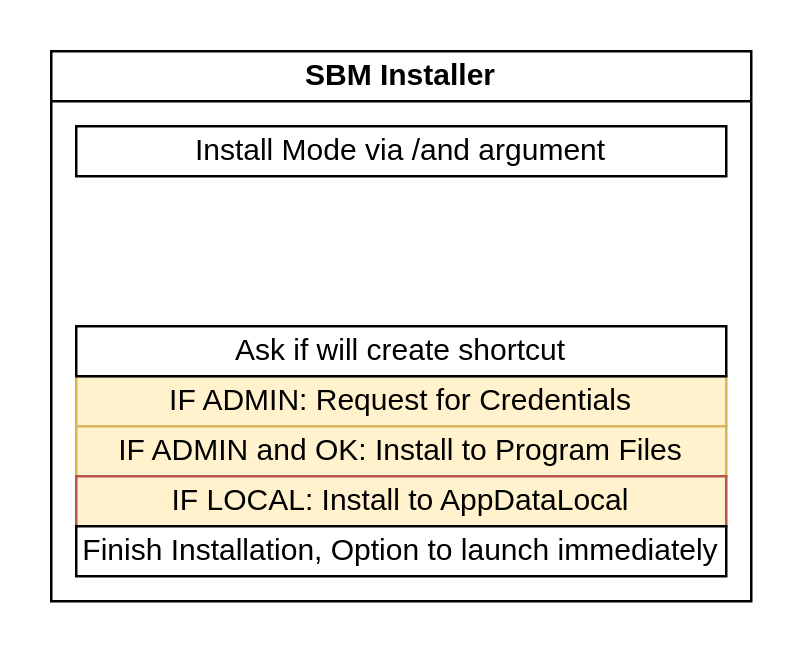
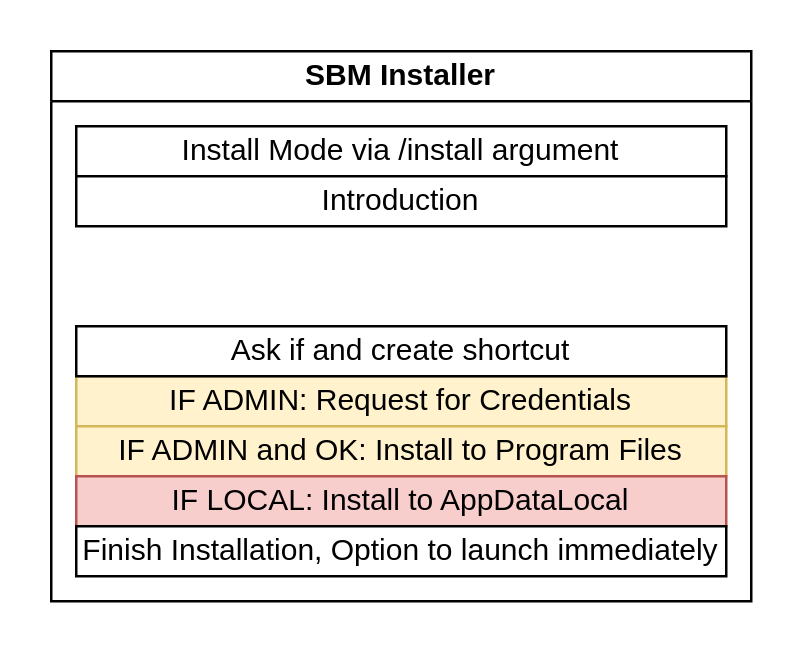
node "Install Mode via /and argument": label "Install Mode via /and argument" -> "Install Mode via /install argument"
node "Introduction": added
node "Ask if will create shortcut": label "Ask if will create shortcut" -> "Ask if and create shortcut"
node "IF LOCAL: Install to AppDataLocal": fillcolor #fff2cc -> #f8cecc
